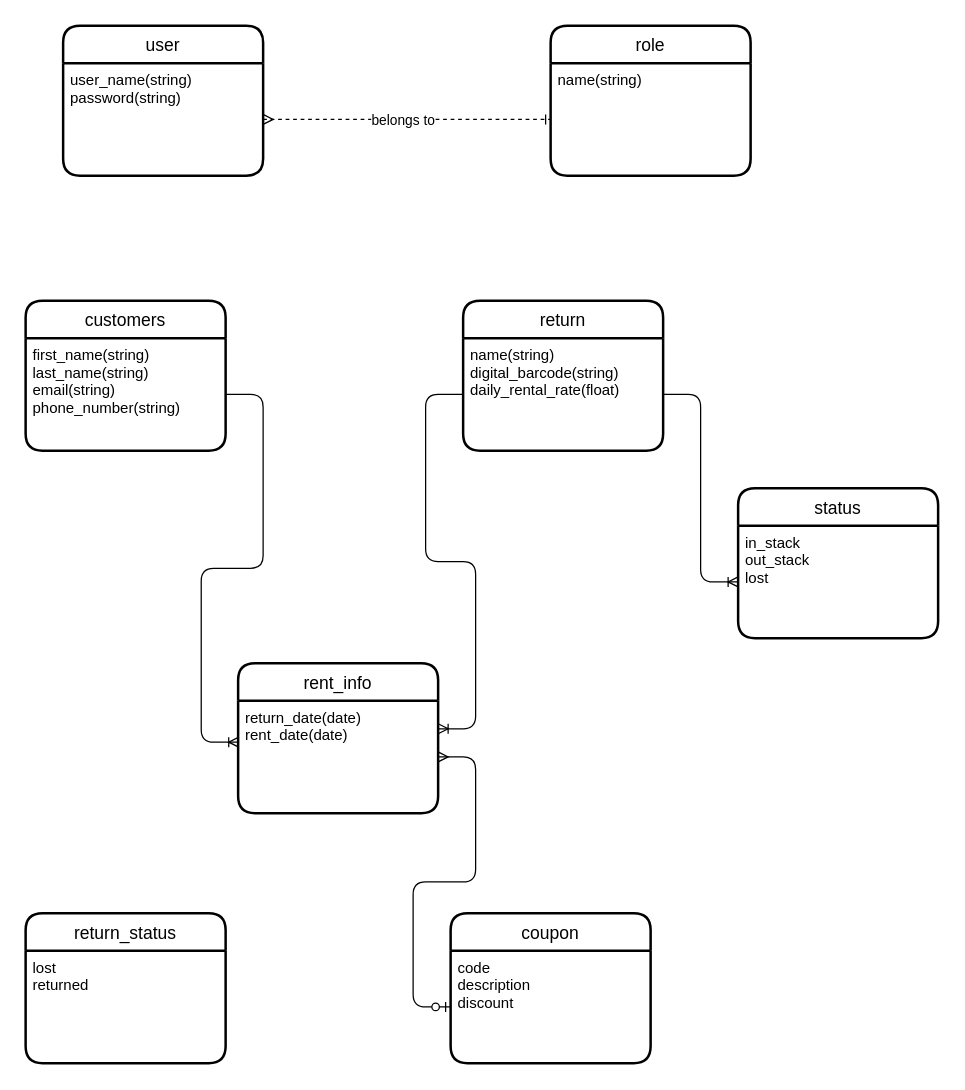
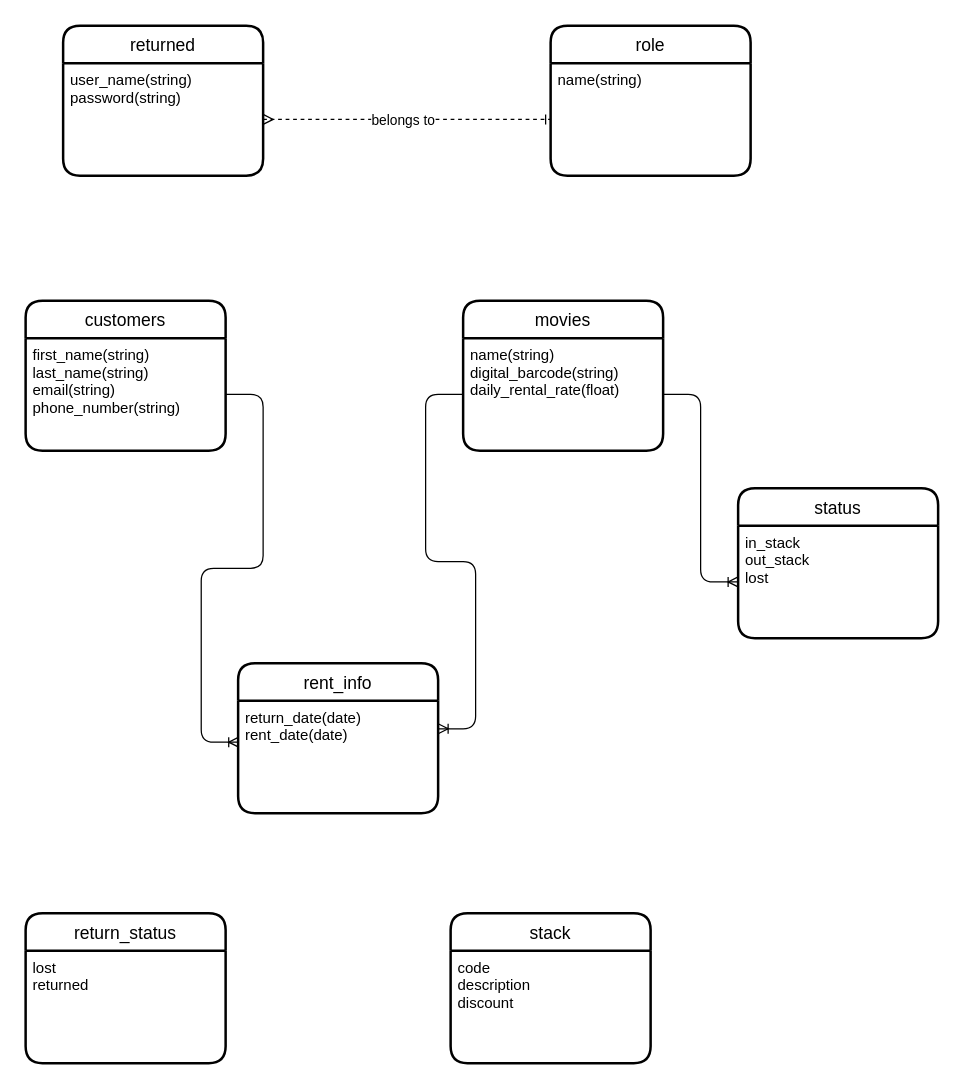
node "user": label "user" -> "returned"
node "return": label "return" -> "movies"
edge "return_date(date) rent_date(date)" -- "code description discount": removed
node "coupon": label "coupon" -> "stack"
